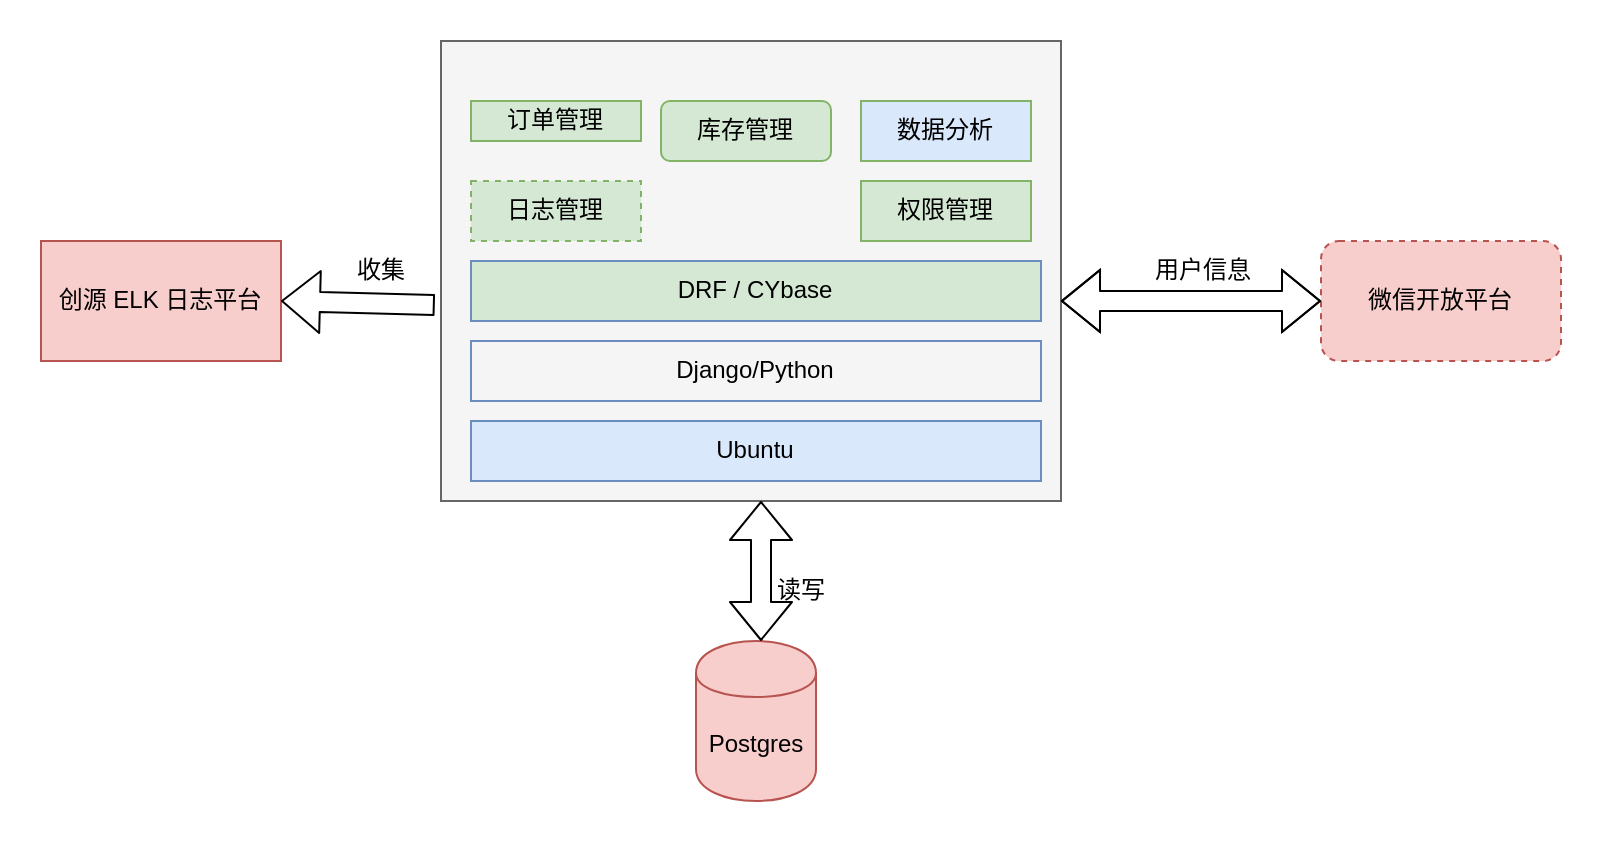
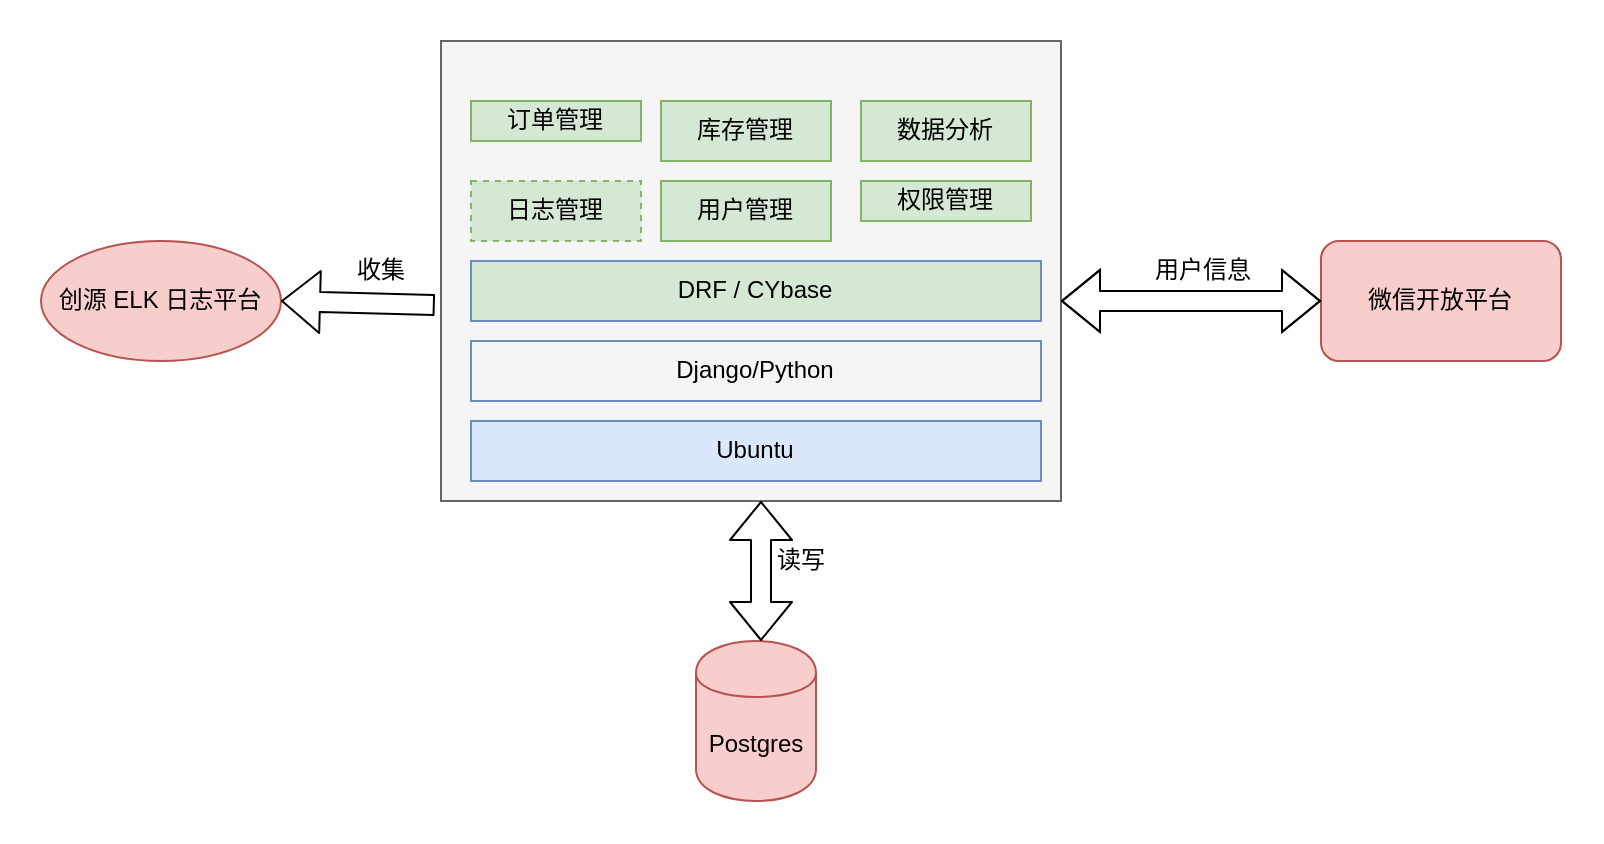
node "库存管理": shape rounded rectangle -> rectangle
node "数据分析": fillcolor #dae8fc -> #d5e8d4
node "用户管理": added
node "权限管理": size 170x60 -> 170x40
node "创源 ELK 日志平台": shape rectangle -> ellipse
node "微信开放平台": style dashed -> solid
node "读写": moved (801, 591) -> (801, 561)
